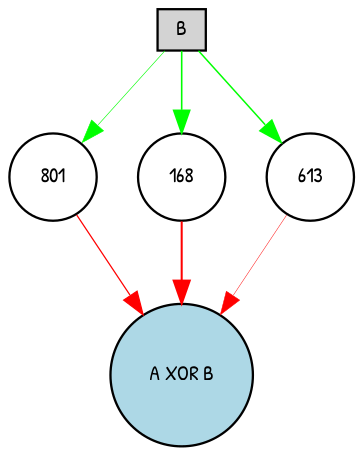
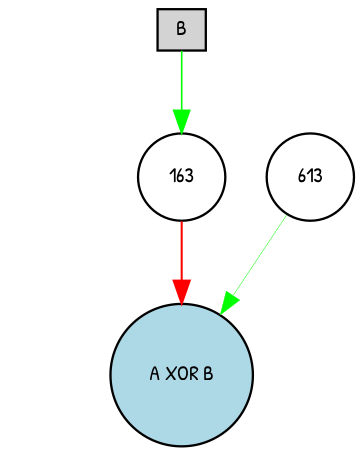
edge "B" -> "613": removed
node "801": removed
node "168": label "168" -> "163"
edge "613" -> "A XOR B": color red -> green
